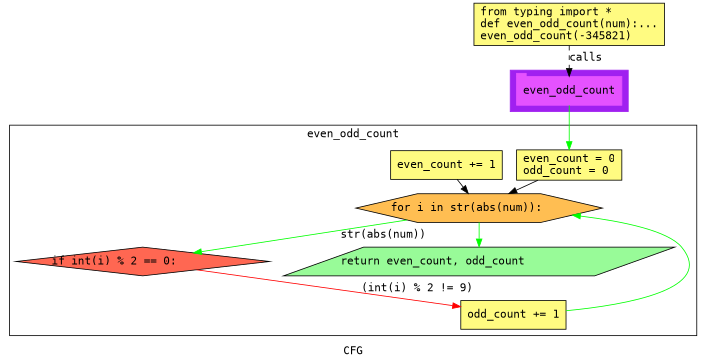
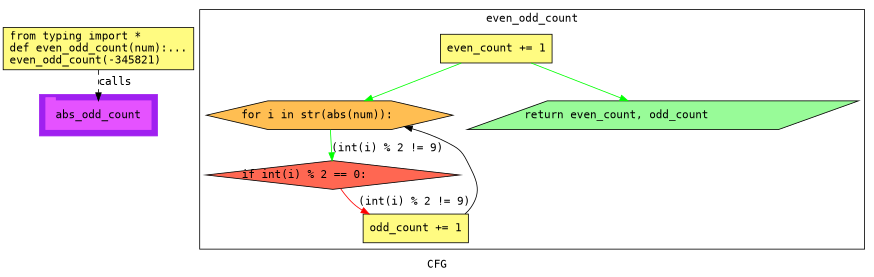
node "even_odd_count": label "even_odd_count" -> "abs_odd_count"
node "even_count = 0 odd_count = 0": removed
edge "even_count += 1" -> "for i in str(abs(num)):": color black -> green
edge "for i in str(abs(num)):" -> "return even_count, odd_count": now "even_count += 1" -> "return even_count, odd_count"
edge "for i in str(abs(num)):" -> "if int(i) % 2 == 0:": label "str(abs(num))" -> "(int(i) % 2 != 9)"
edge "odd_count += 1" -> "for i in str(abs(num)):": color green -> black
